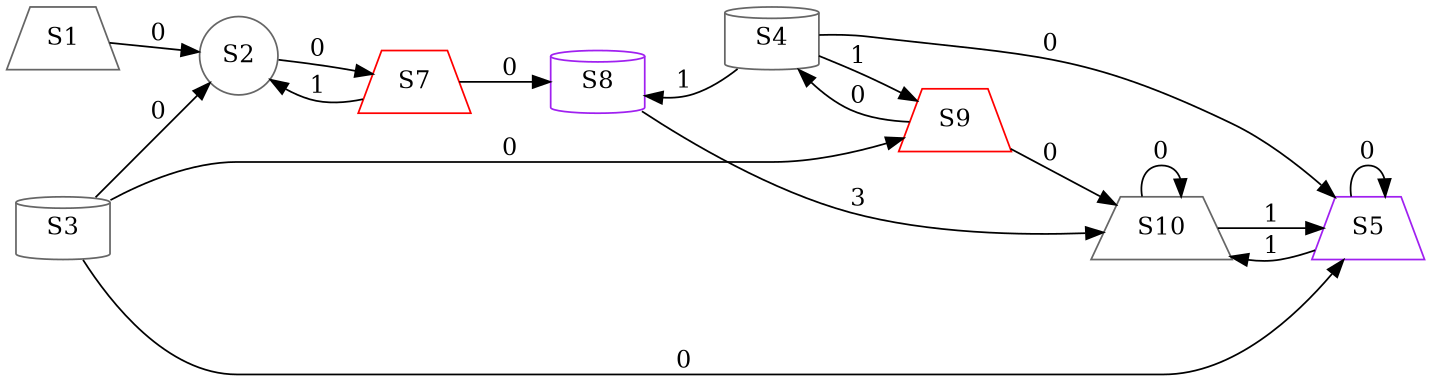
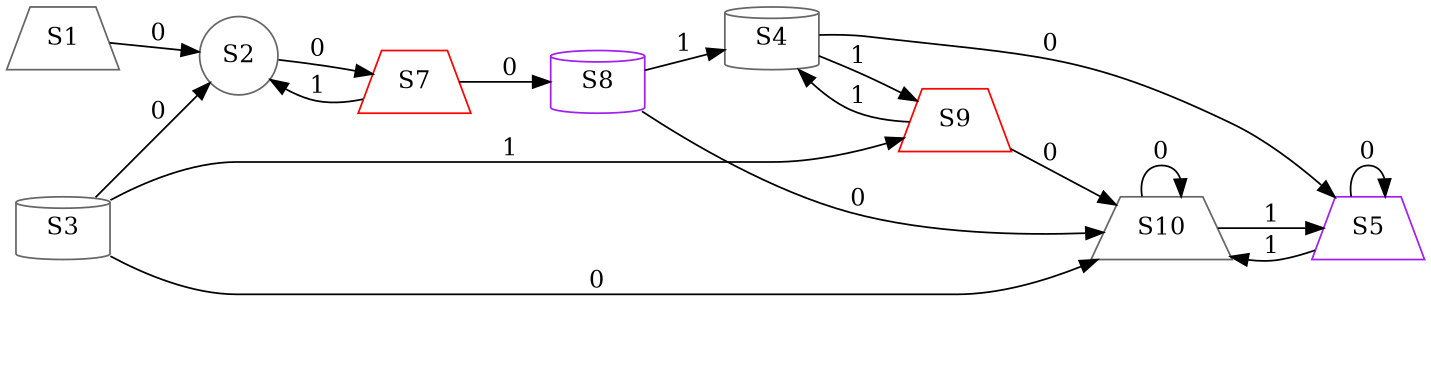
edge "S4" -> "S8": reversed
edge "S9" -> "S4": label "0" -> "1"
edge "S3" -> "S9": label "0" -> "1"
edge "S8" -> "S10": label "3" -> "0"
edge "S3" -> "S5": now "S3" -> "S10"
